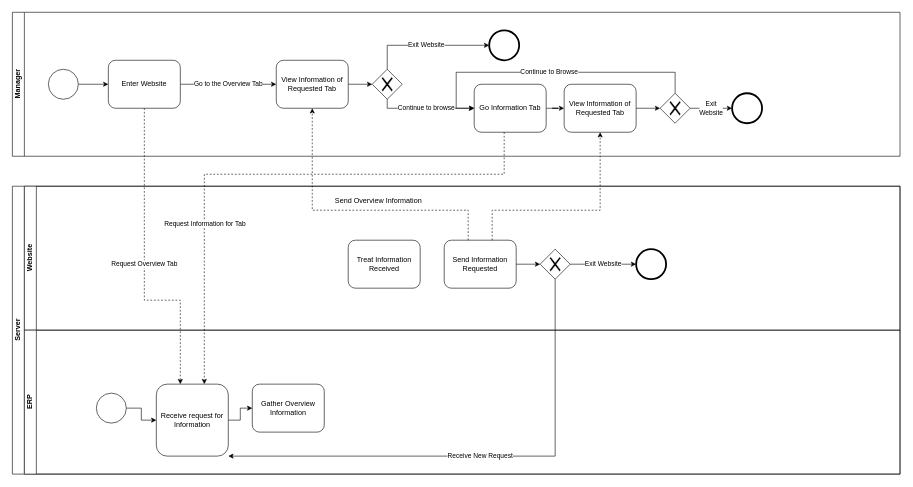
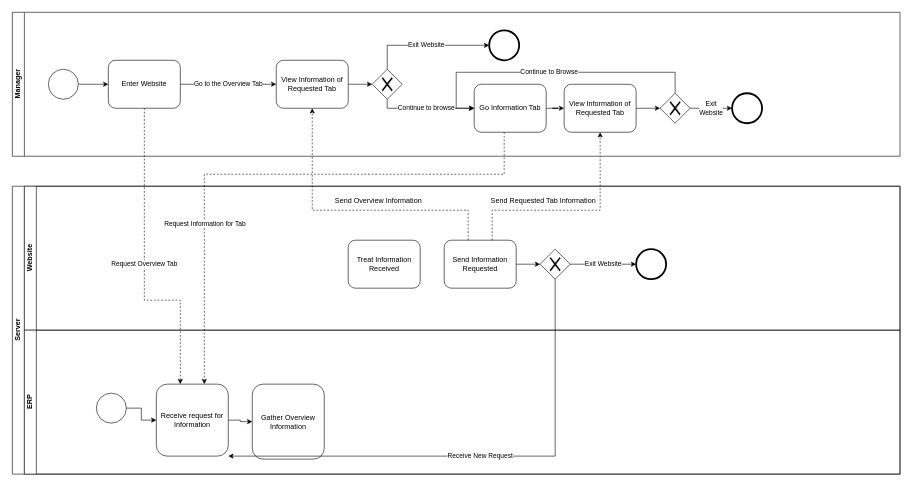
node "Send Requested Tab Information": added
node "Gather Overview Information": size 72x48 -> 72x75
